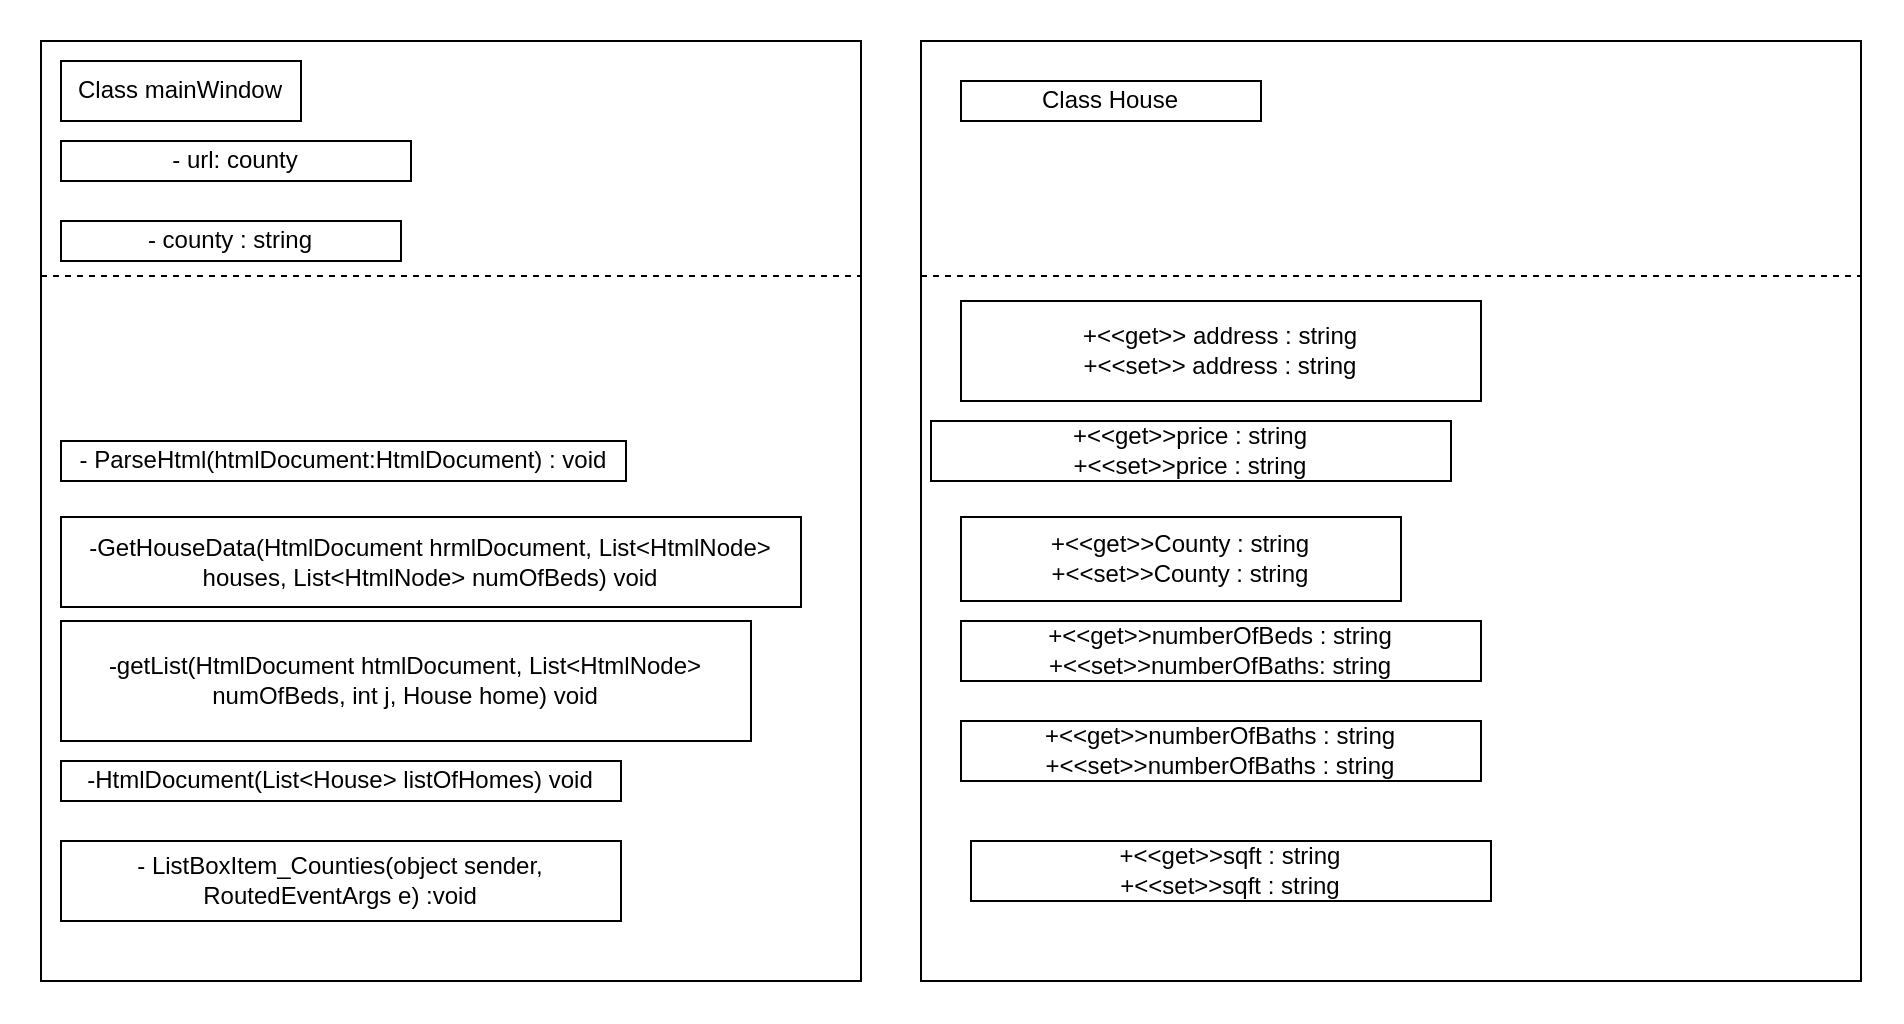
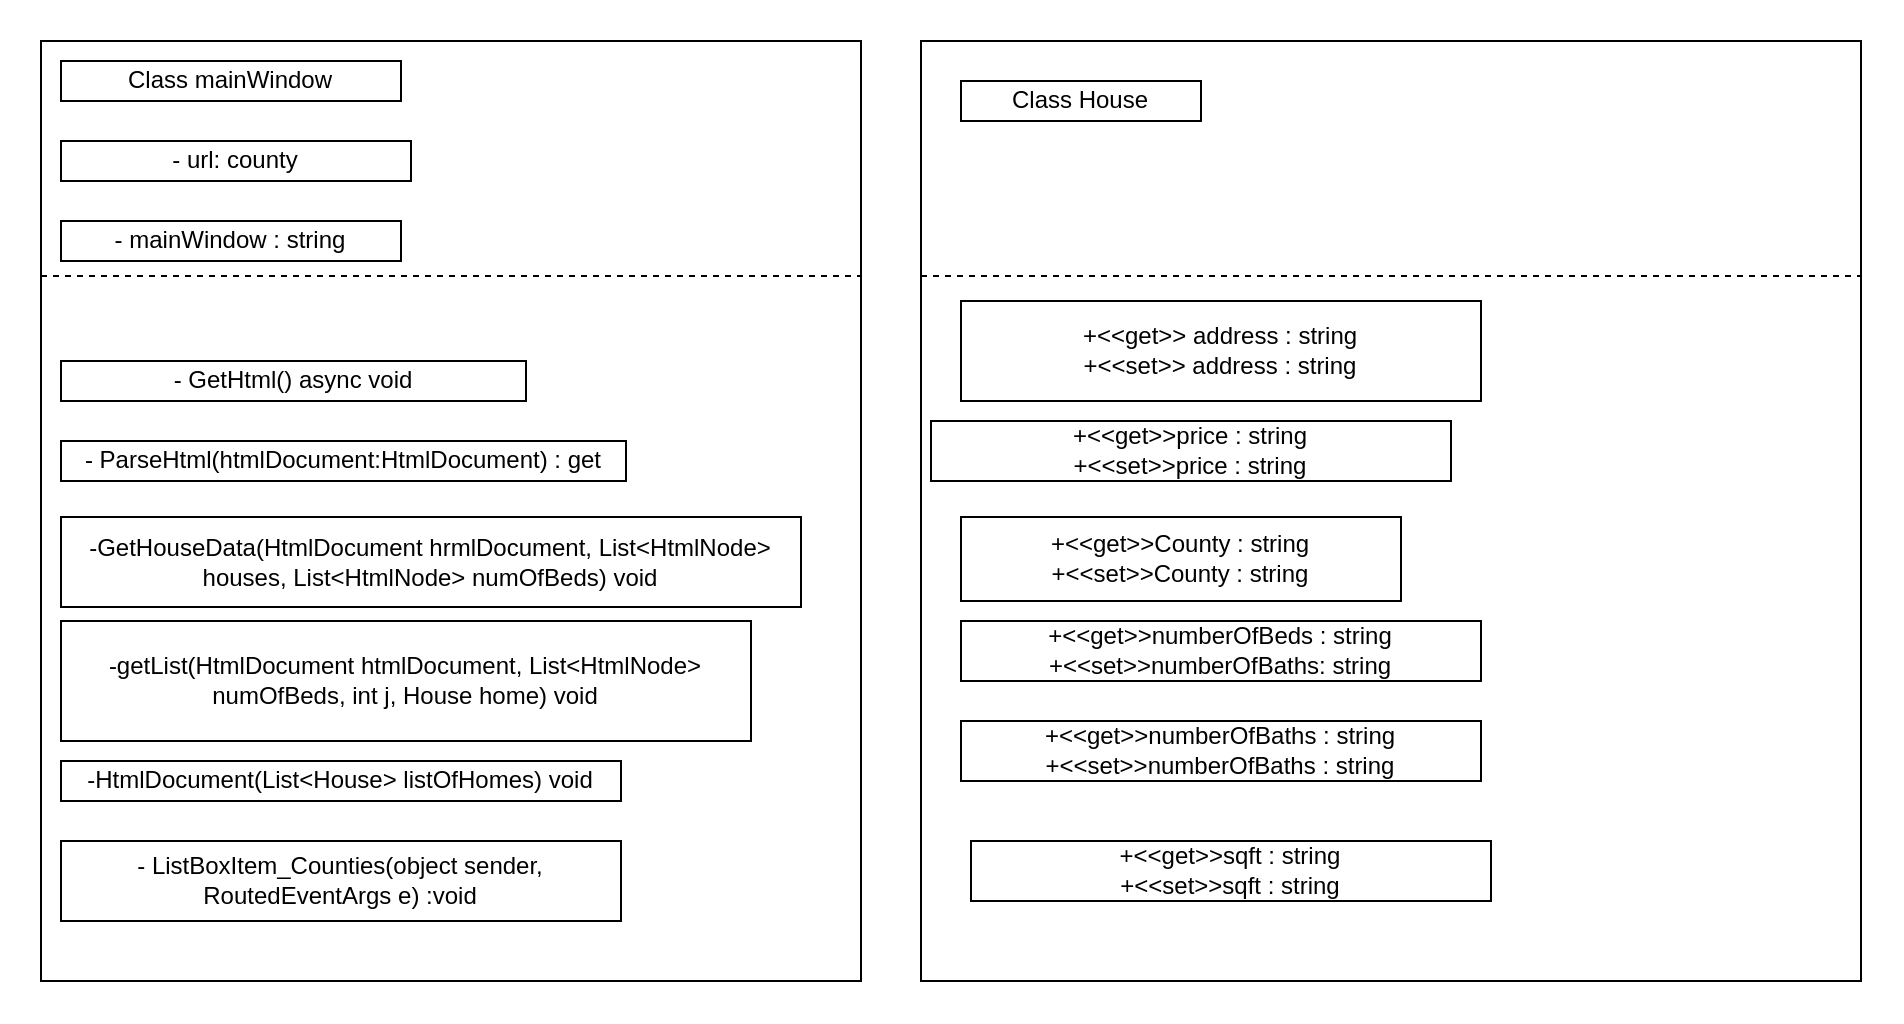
node "Class mainWindow": size 240x60 -> 340x40
node "Class House": size 300x40 -> 240x40
node "- county : string": label "- county : string" -> "- mainWindow : string"
node "- GetHtml() async void": added
node "- ParseHtml(htmlDocument:HtmlDocument) : void": label "- ParseHtml(htmlDocument:HtmlDocument) : void" -> "- ParseHtml(htmlDocument:HtmlDocument) : get"
